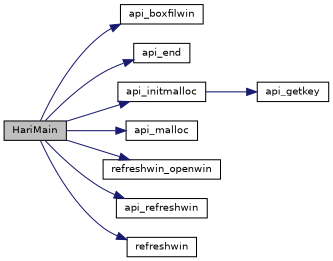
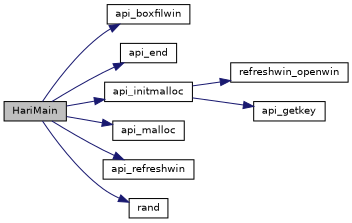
edge "HariMain" -> "refreshwin_openwin": now "api_initmalloc" -> "refreshwin_openwin"
node "refreshwin": label "refreshwin" -> "rand"
